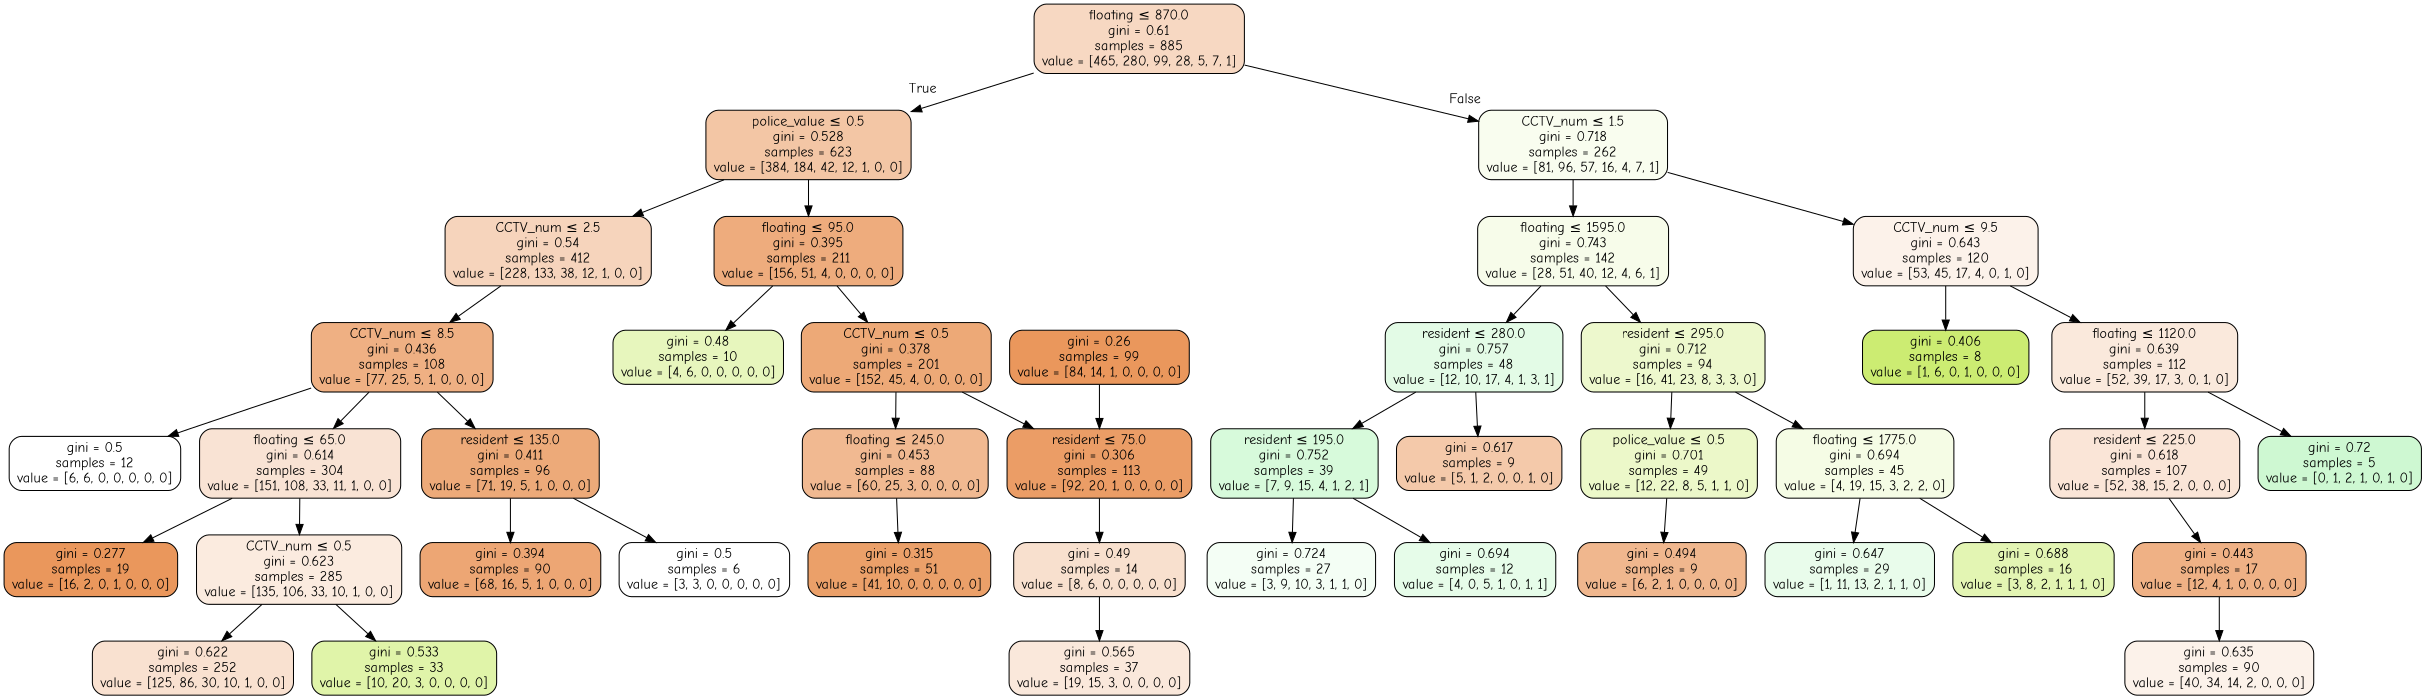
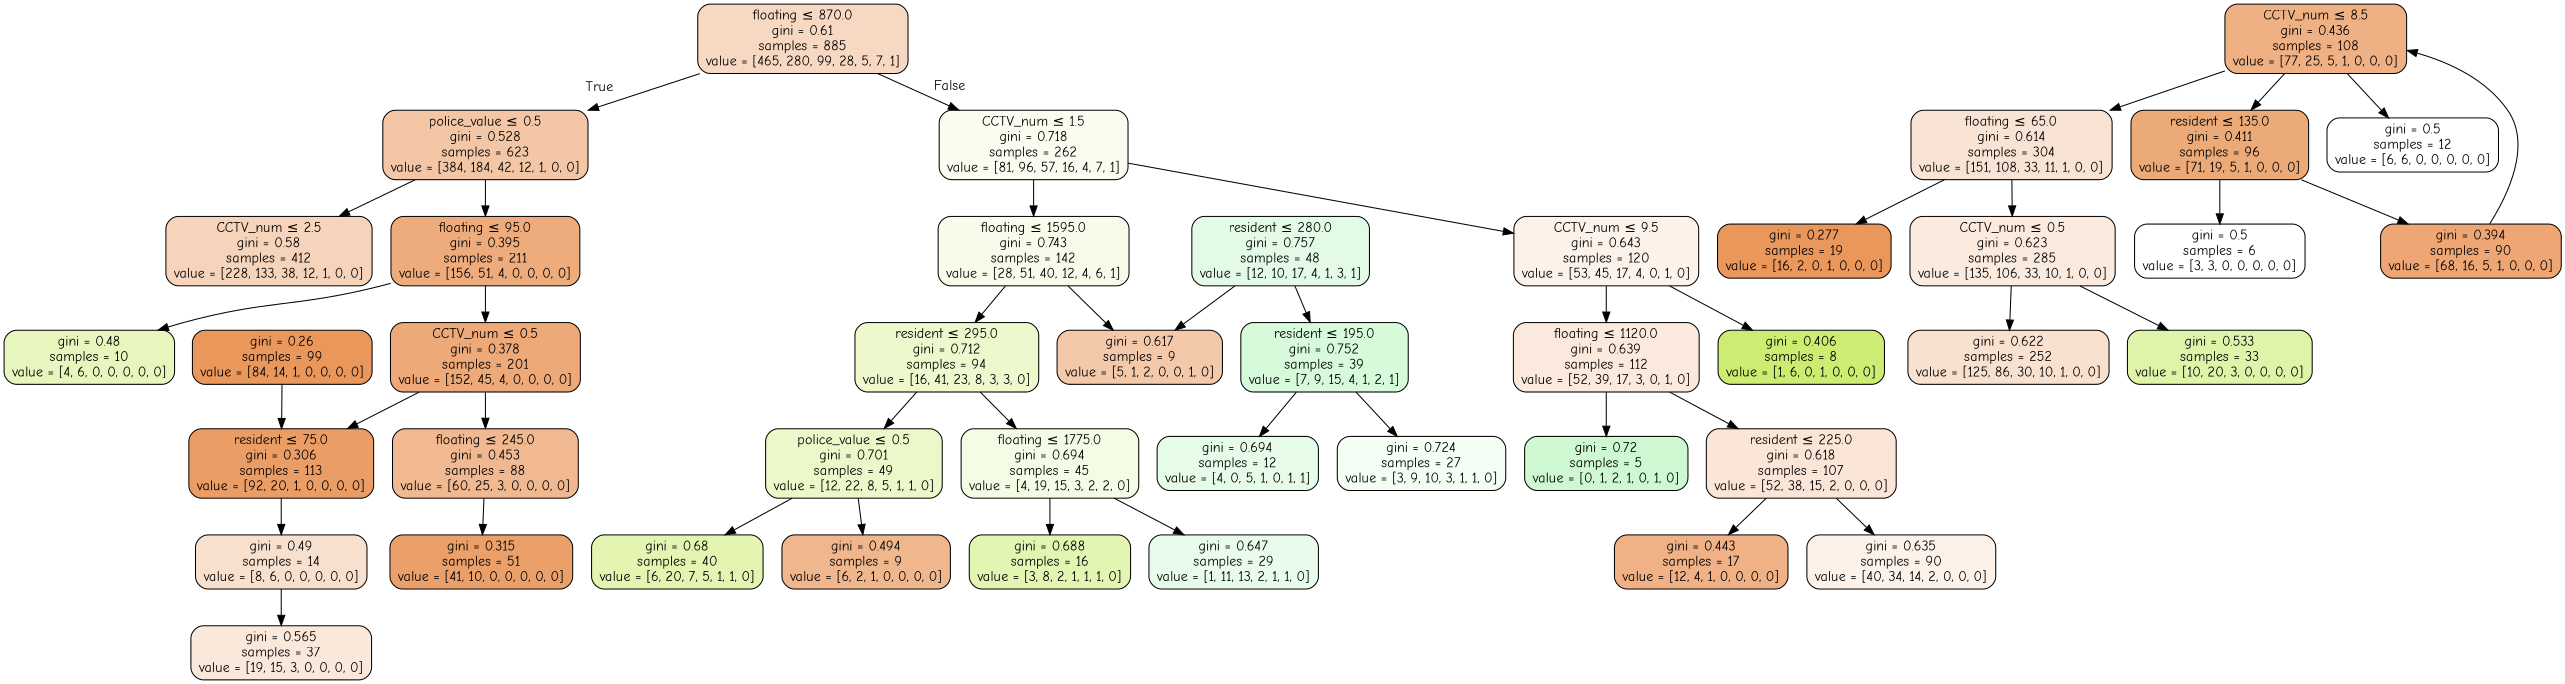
node "CCTV_num ≤ 2.5": text "gini = 0.54" -> "gini = 0.58"
edge "floating ≤ 1595.0" -> "resident ≤ 280.0": now "floating ≤ 1595.0" -> "gini = 0.617"
edge "CCTV_num ≤ 2.5" -> "CCTV_num ≤ 8.5": now "gini = 0.394" -> "CCTV_num ≤ 8.5"
node "gini = 0.68": added
edge "gini = 0.443" -> "gini = 0.635": now "resident ≤ 225.0" -> "gini = 0.635"
